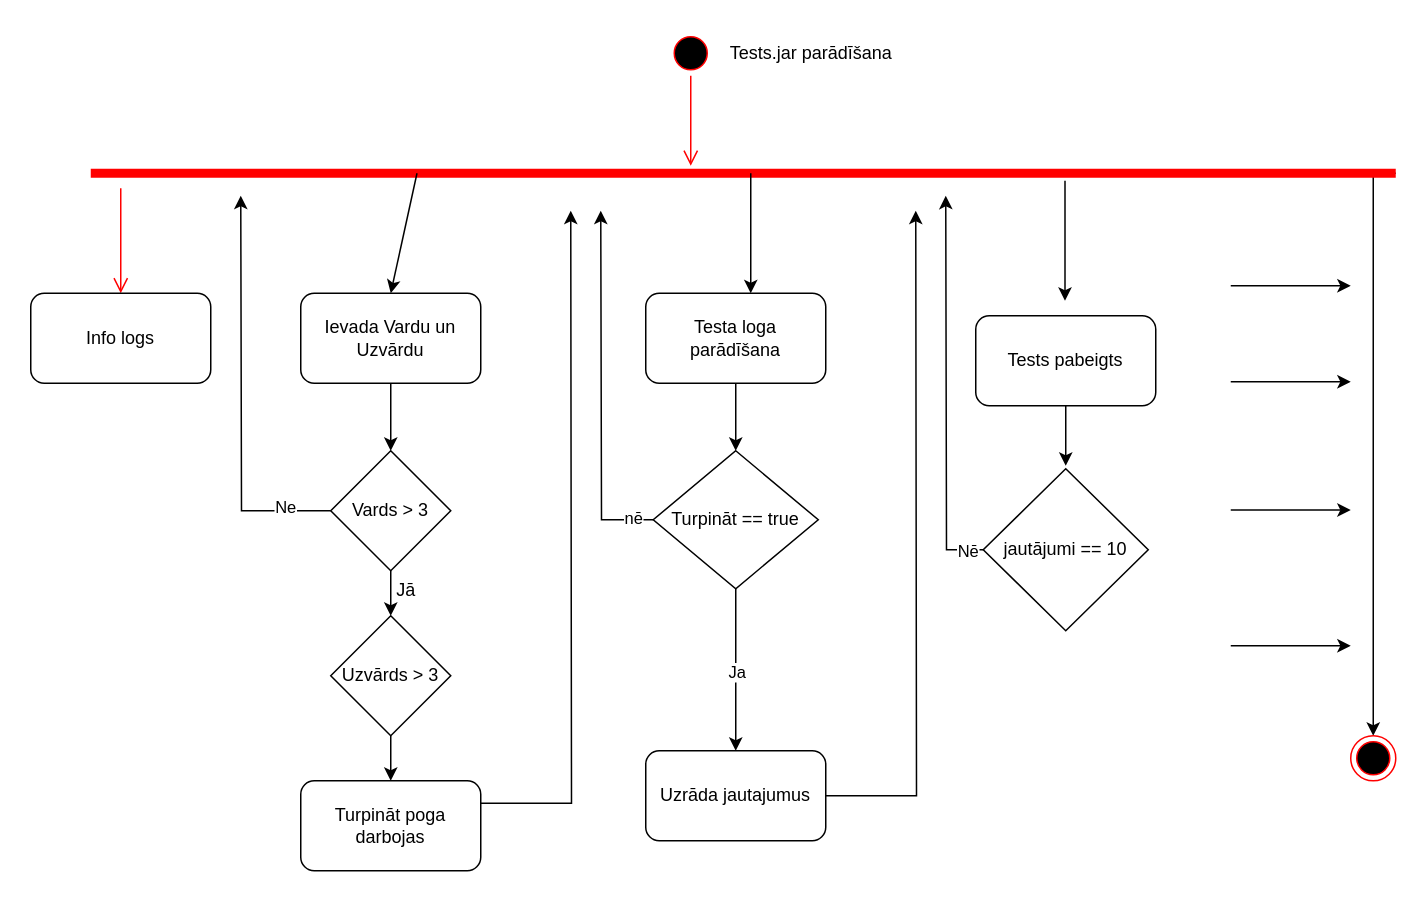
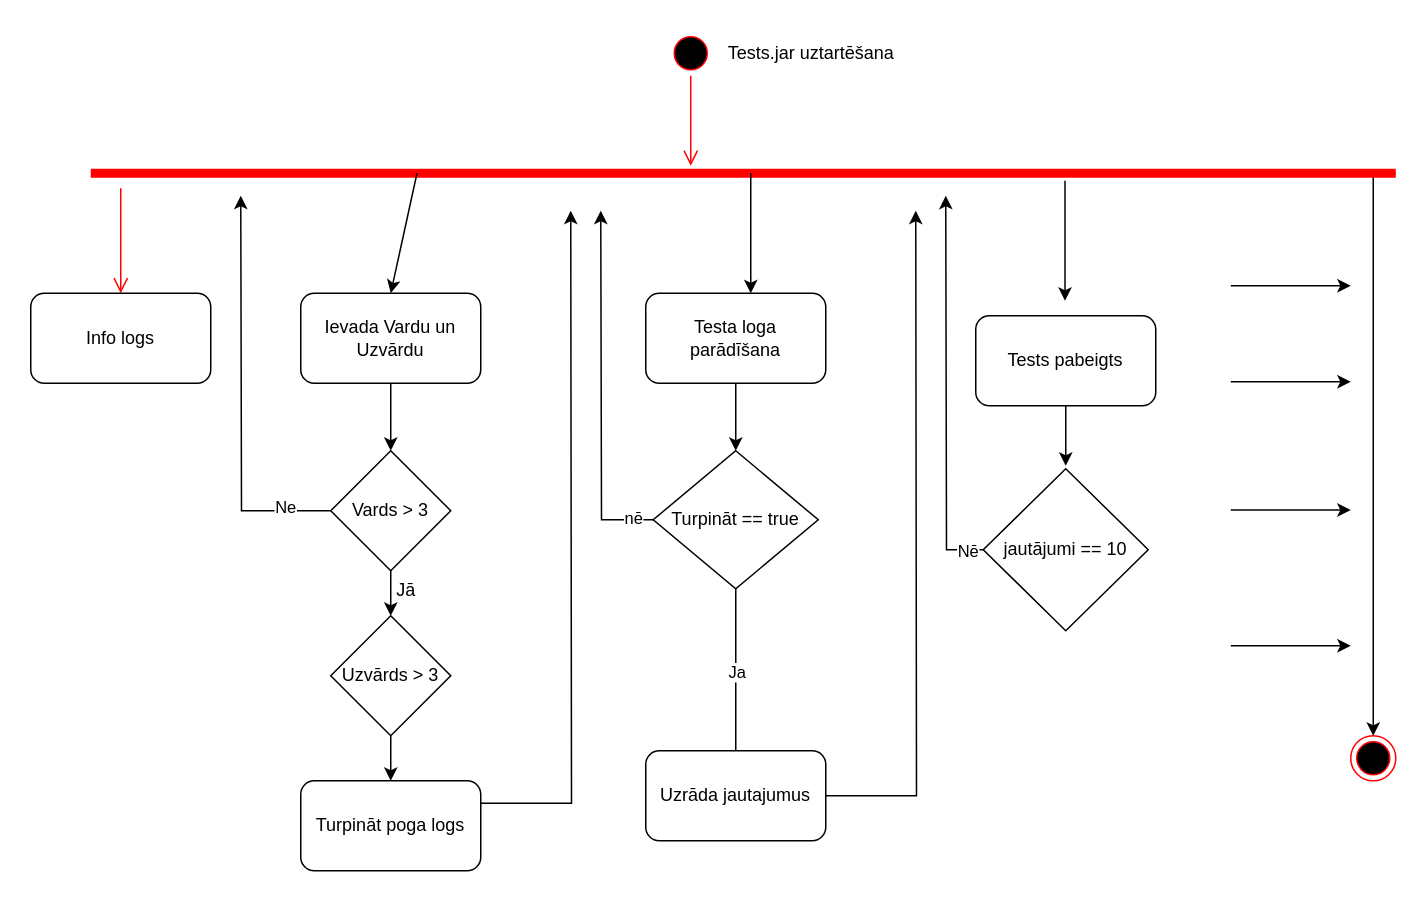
node "Tests.jar parādīšana": label "Tests.jar parādīšana" -> "Tests.jar uztartēšana"
edge "Turpināt == true" -> "Uzrāda jautajumus": arrowhead classic -> none
node "Turpināt poga darbojas": label "Turpināt poga darbojas" -> "Turpināt poga logs"
